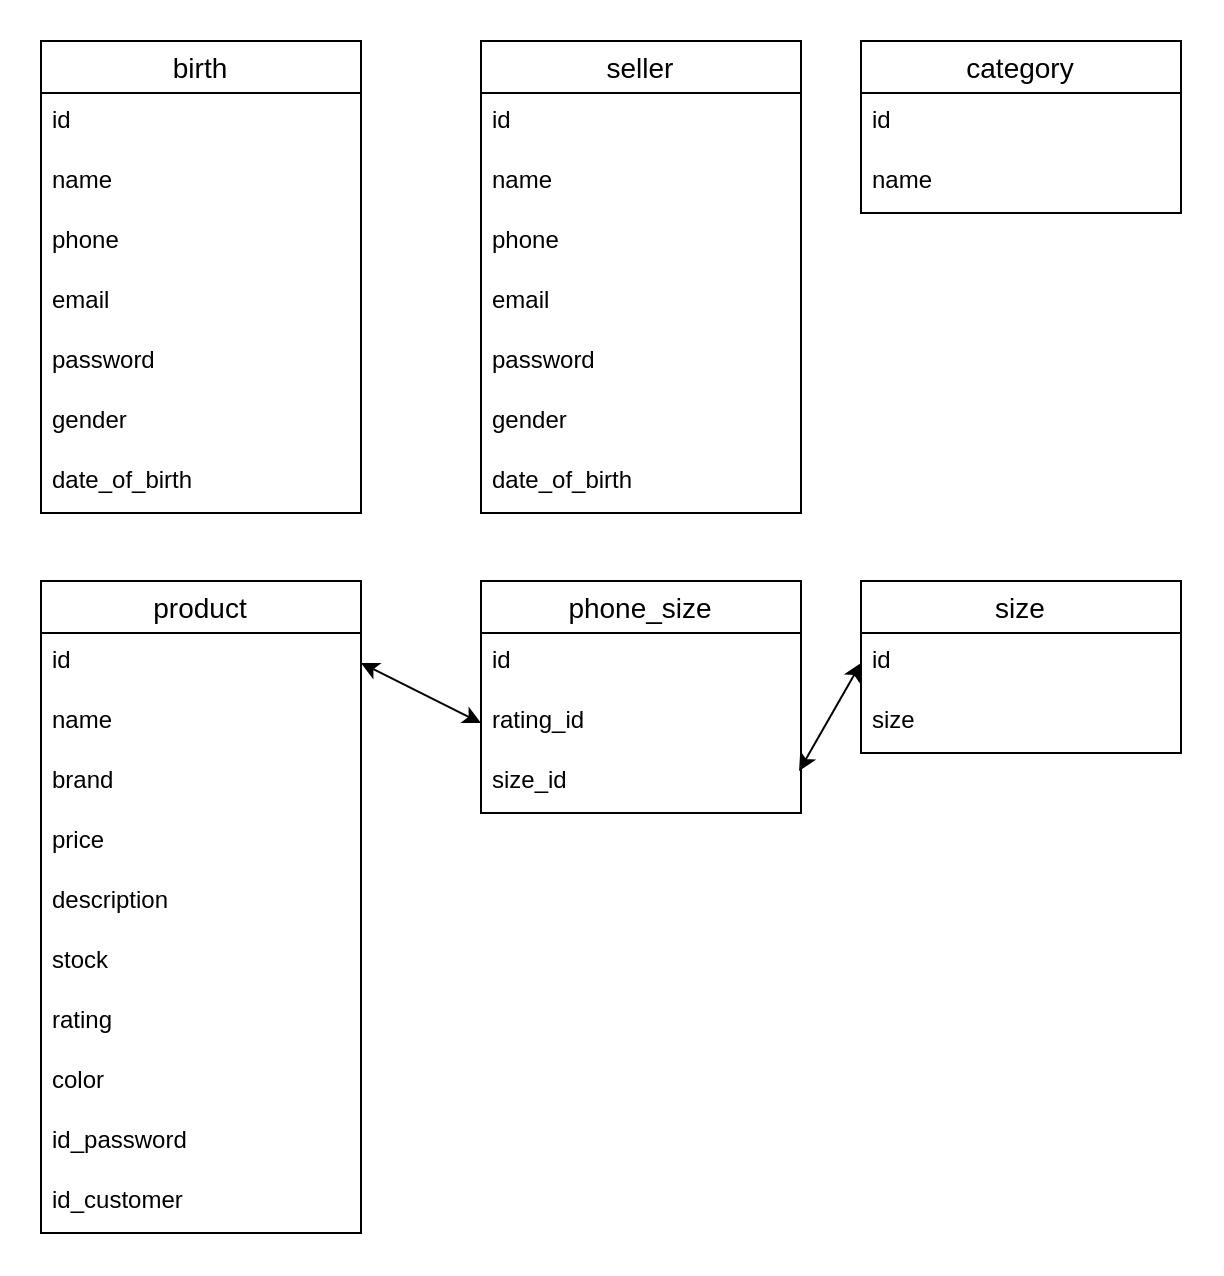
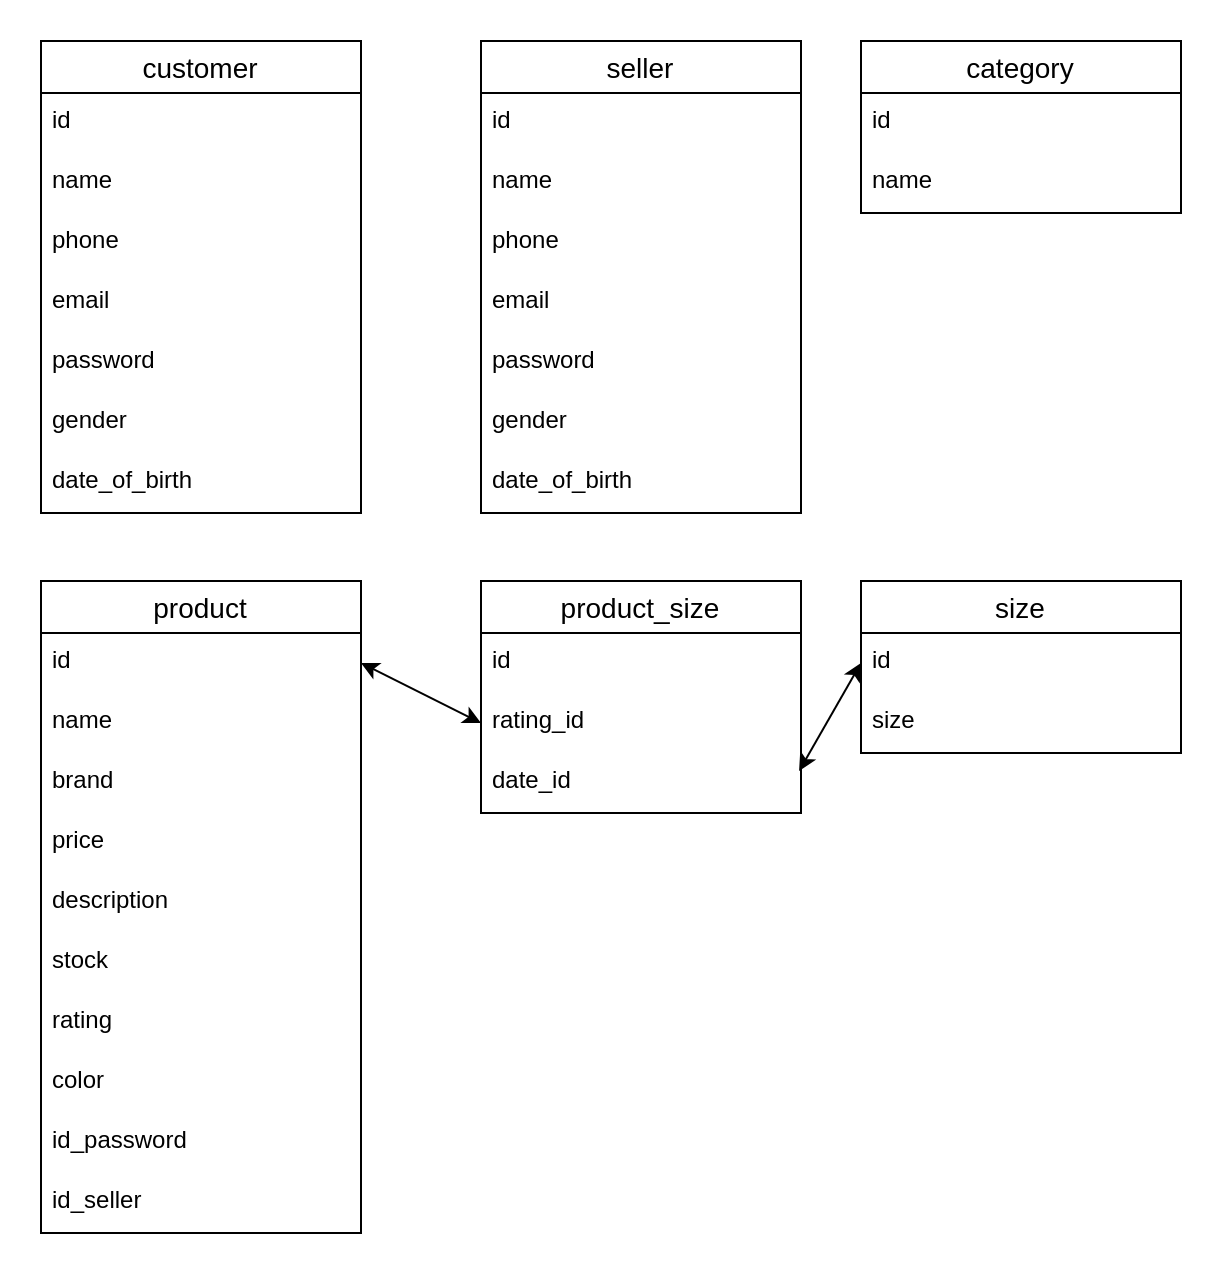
node "birth": label "birth" -> "customer"
node "phone_size": label "phone_size" -> "product_size"
node "size_id": label "size_id" -> "date_id"
node "id_customer": label "id_customer" -> "id_seller"
